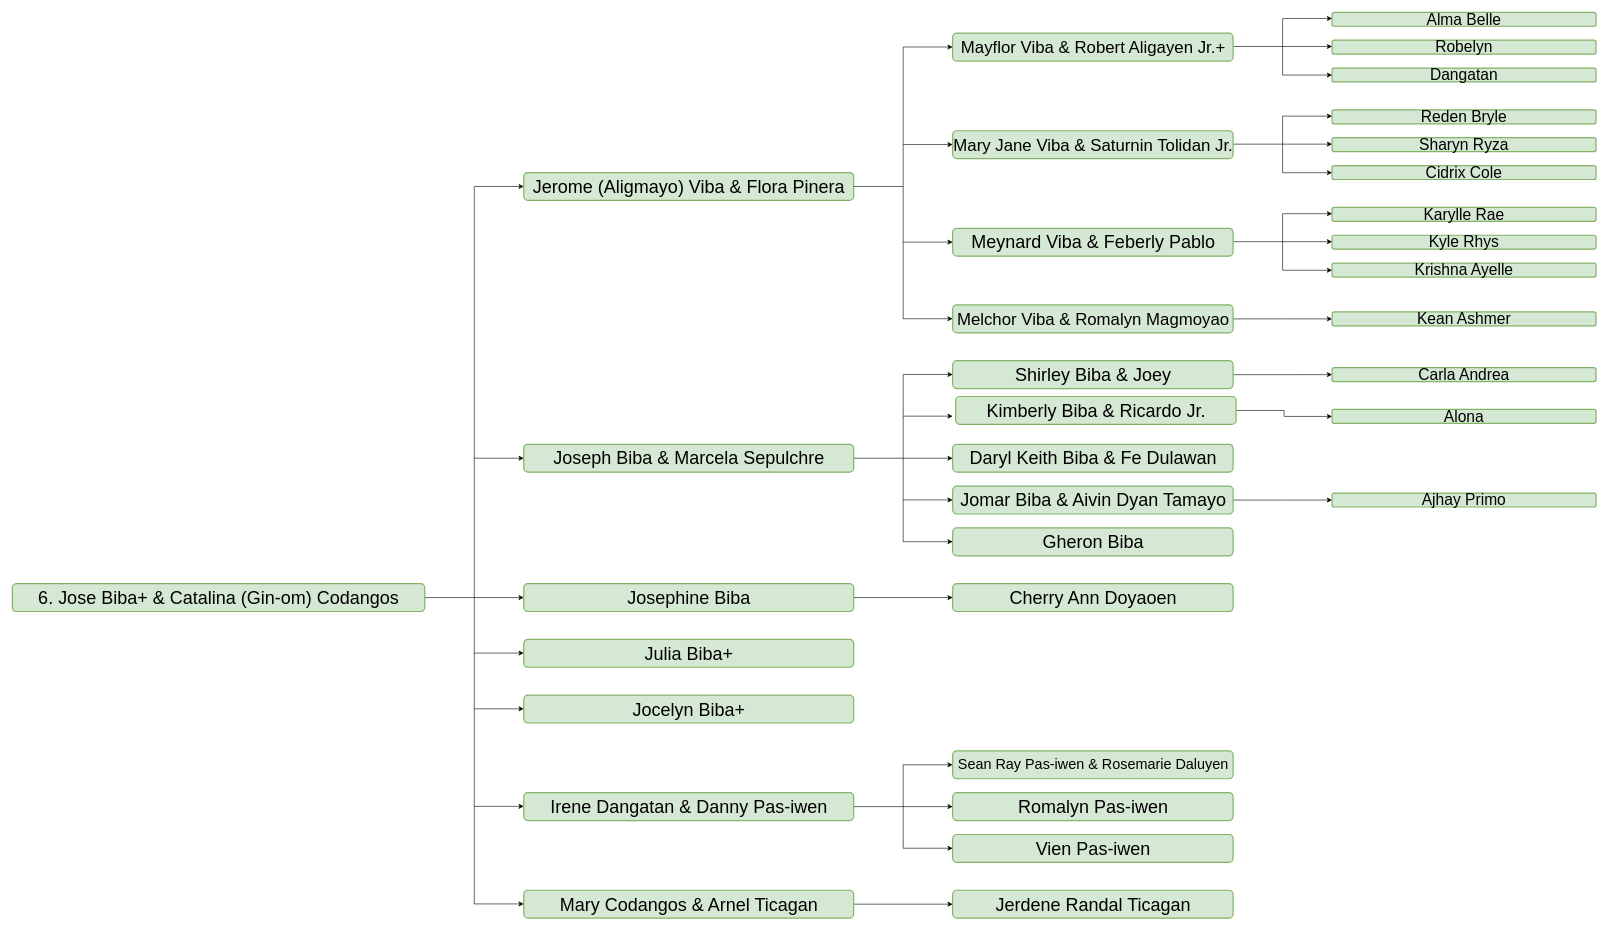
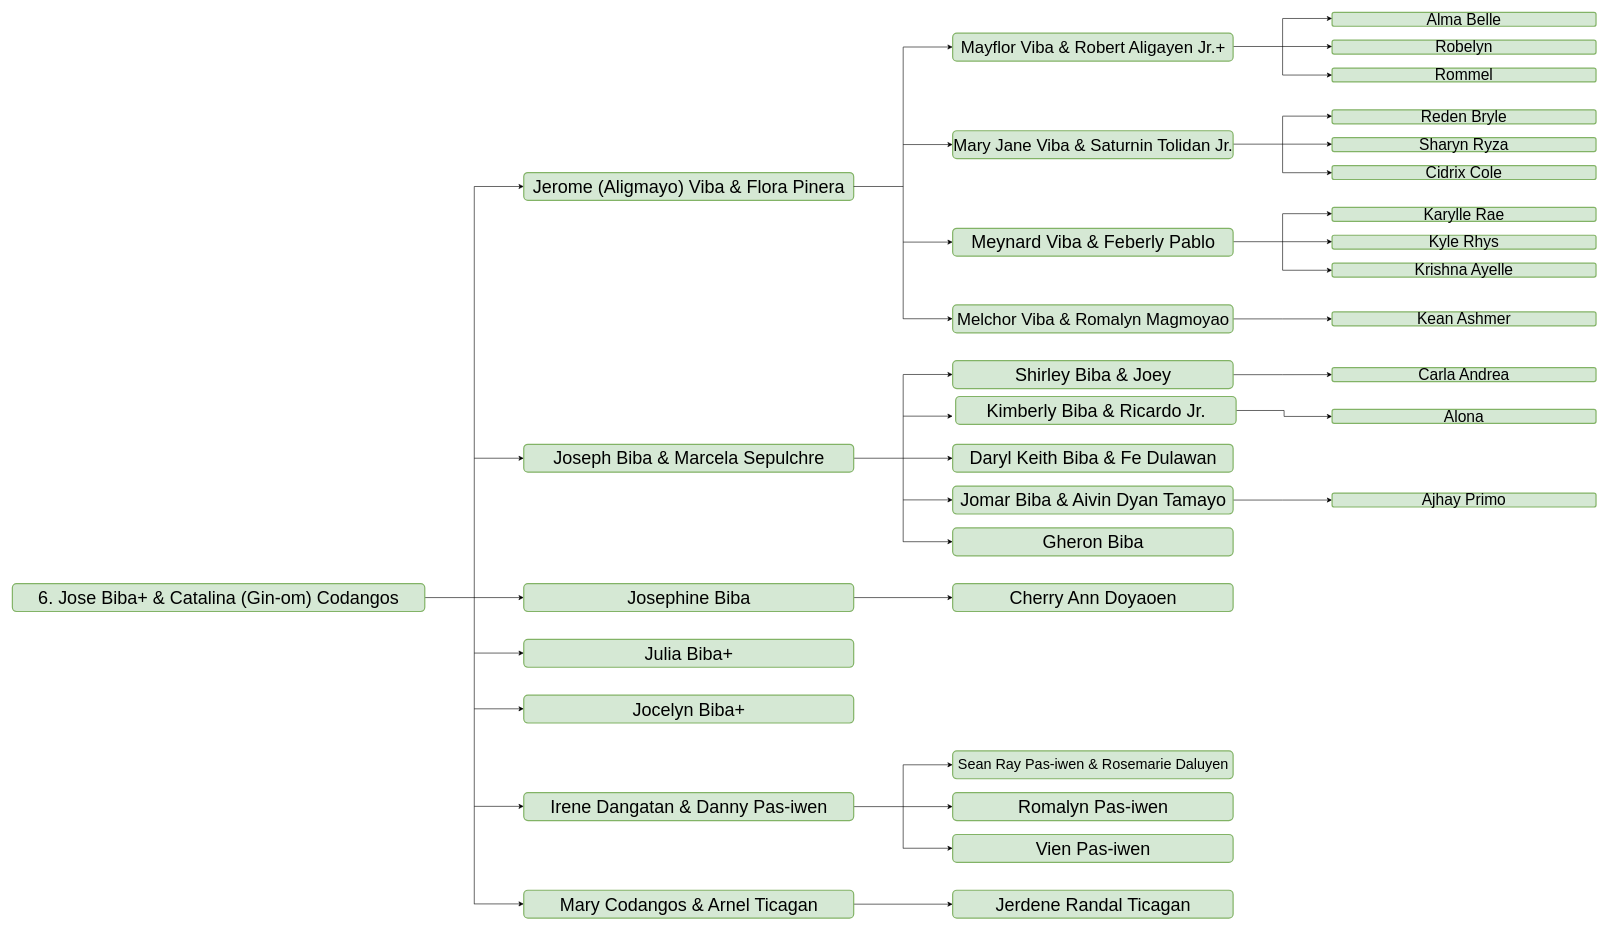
node "Dangatan": label "Dangatan" -> "Rommel"
